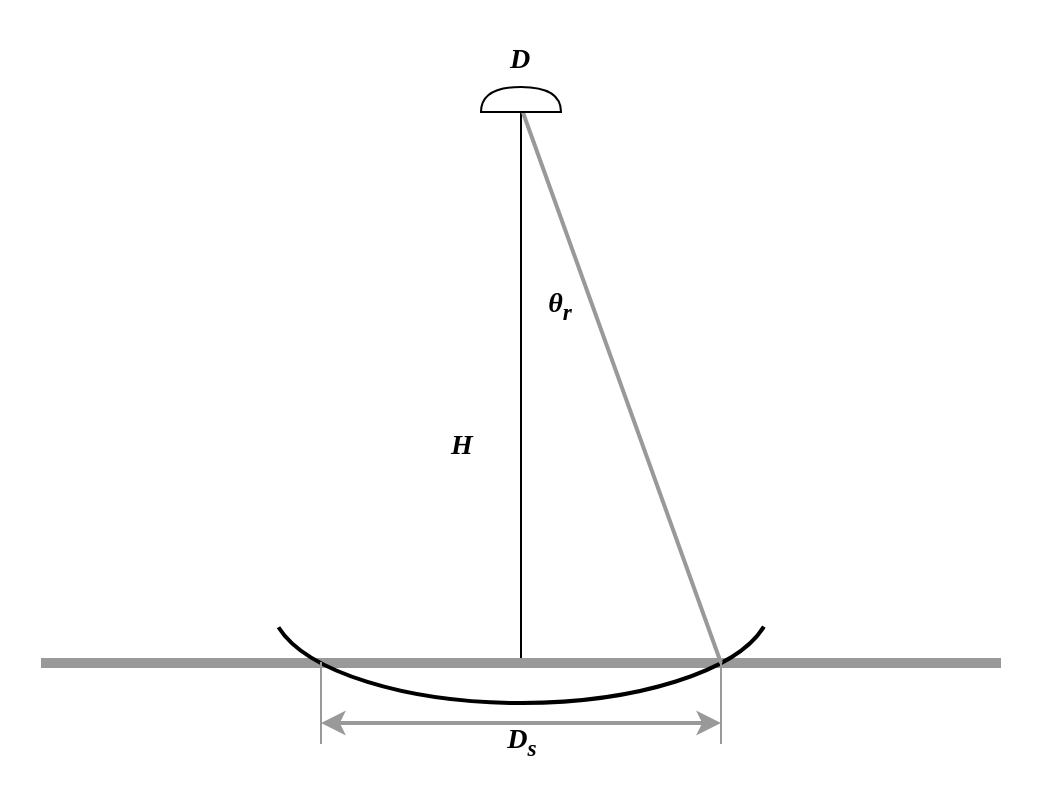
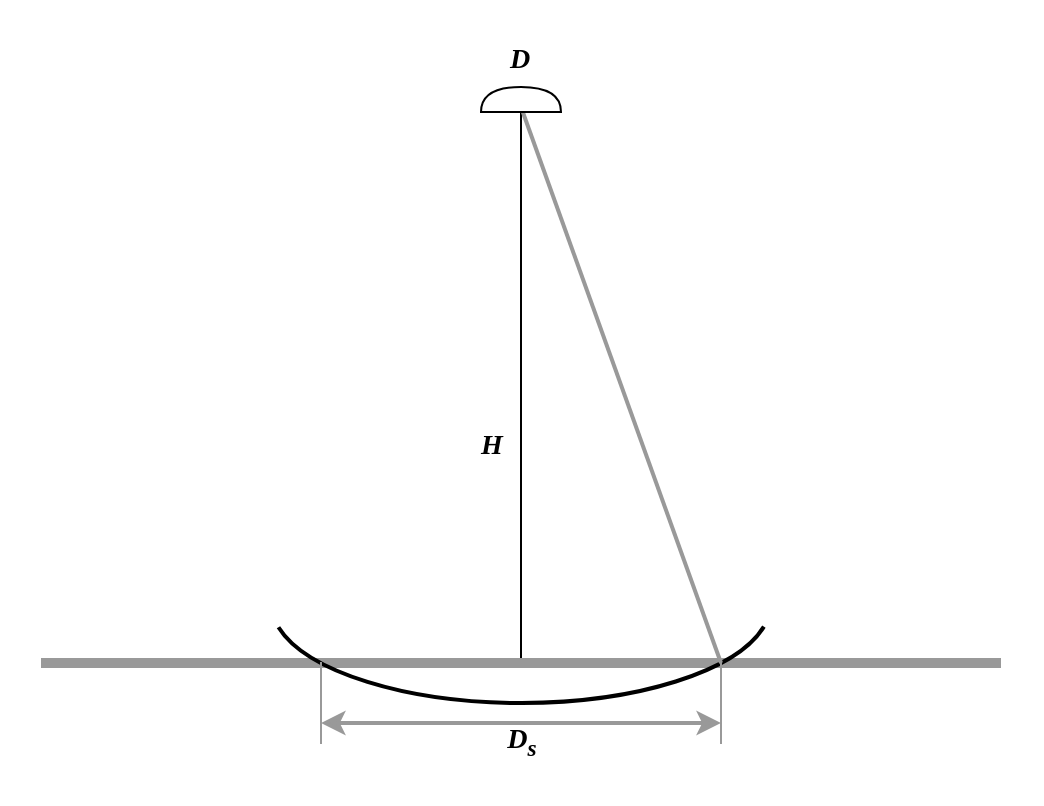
node "θr": removed
node "H": moved (464, 447) -> (494, 447)
